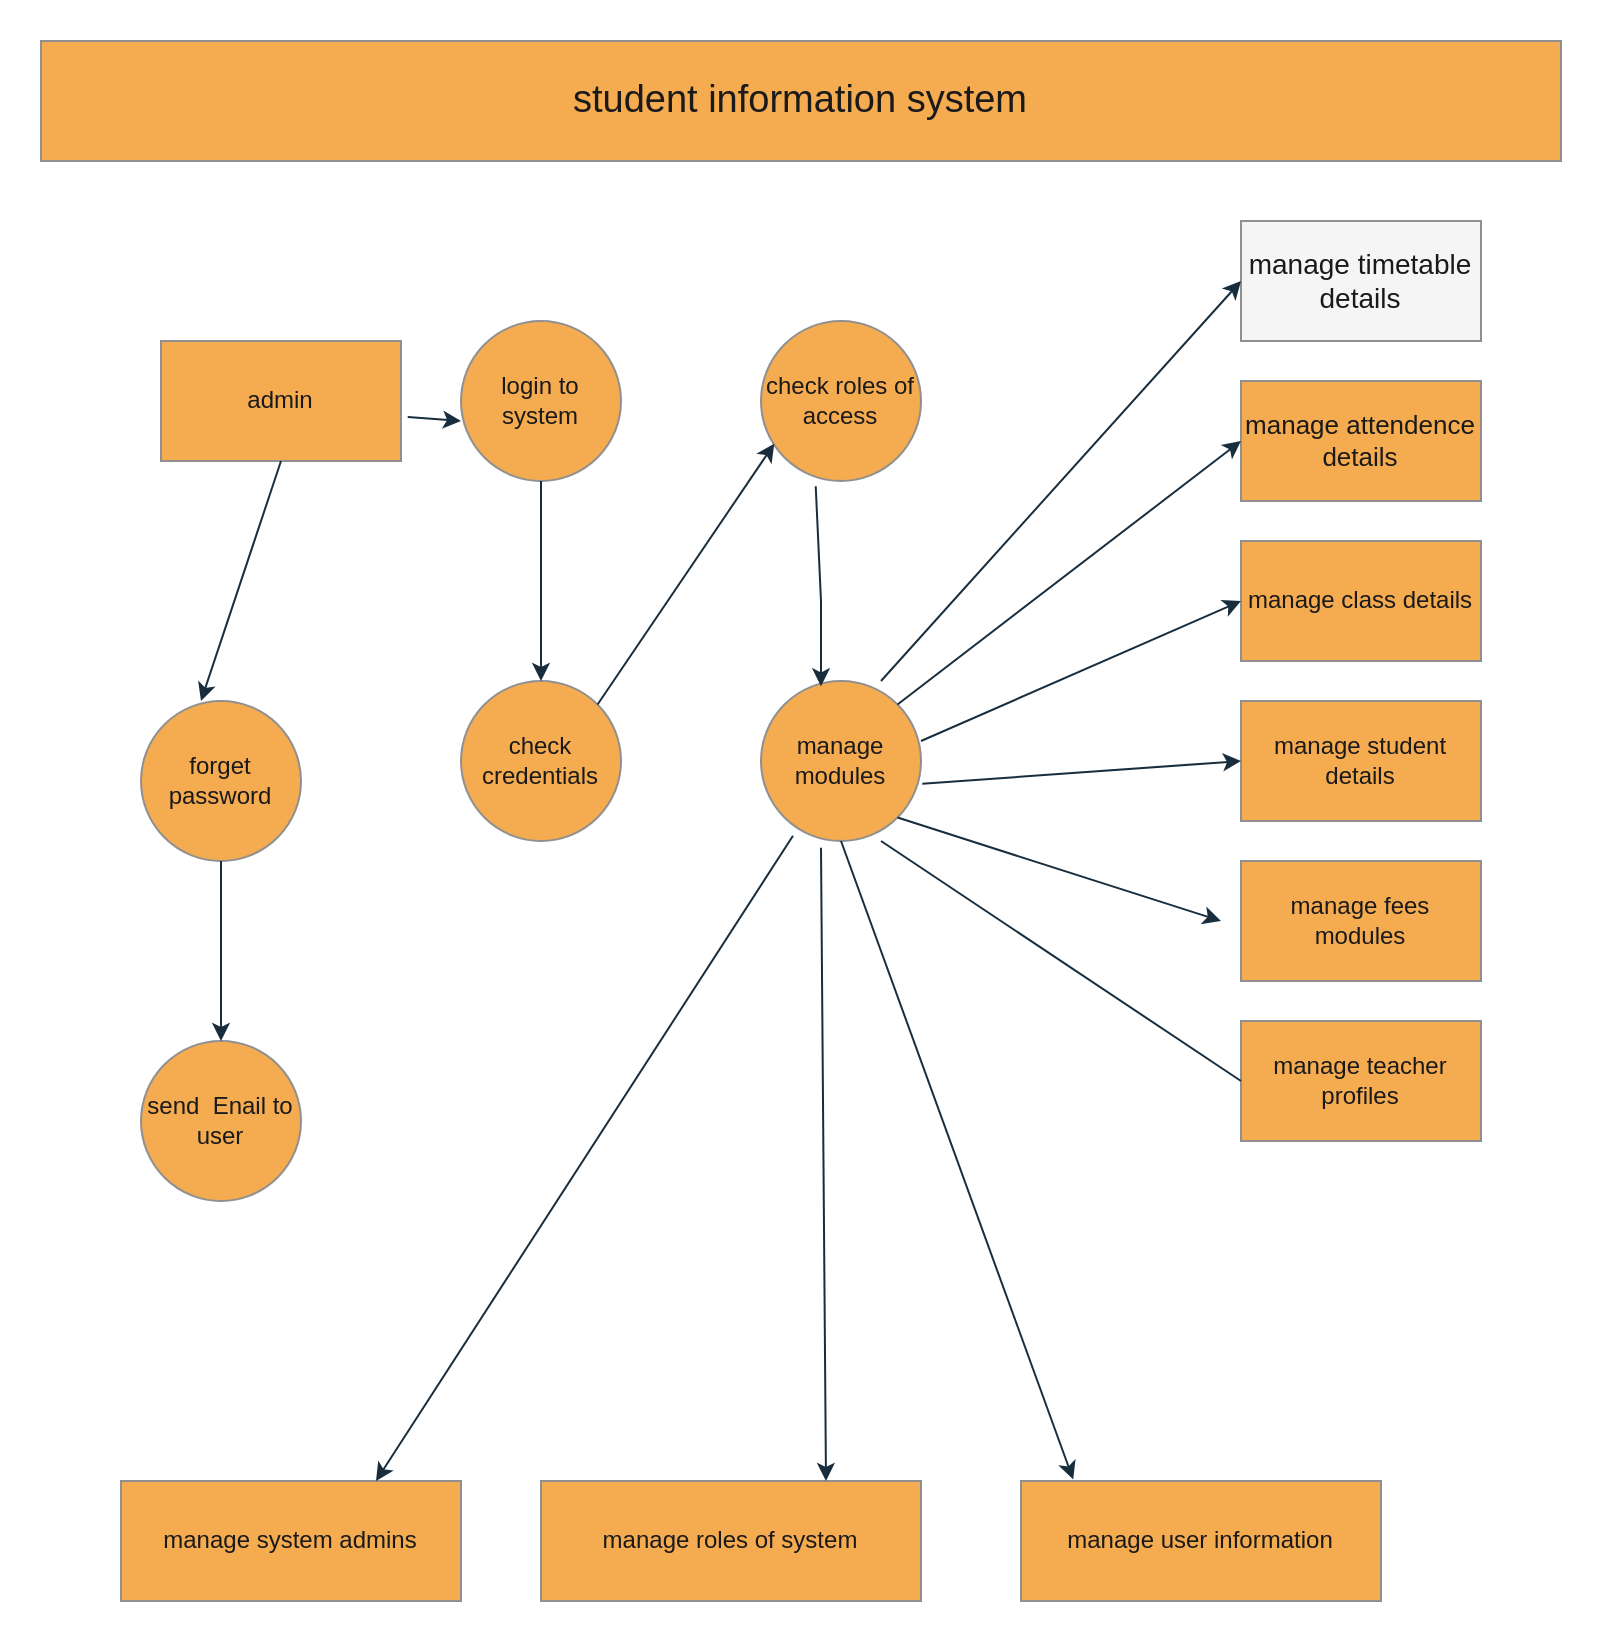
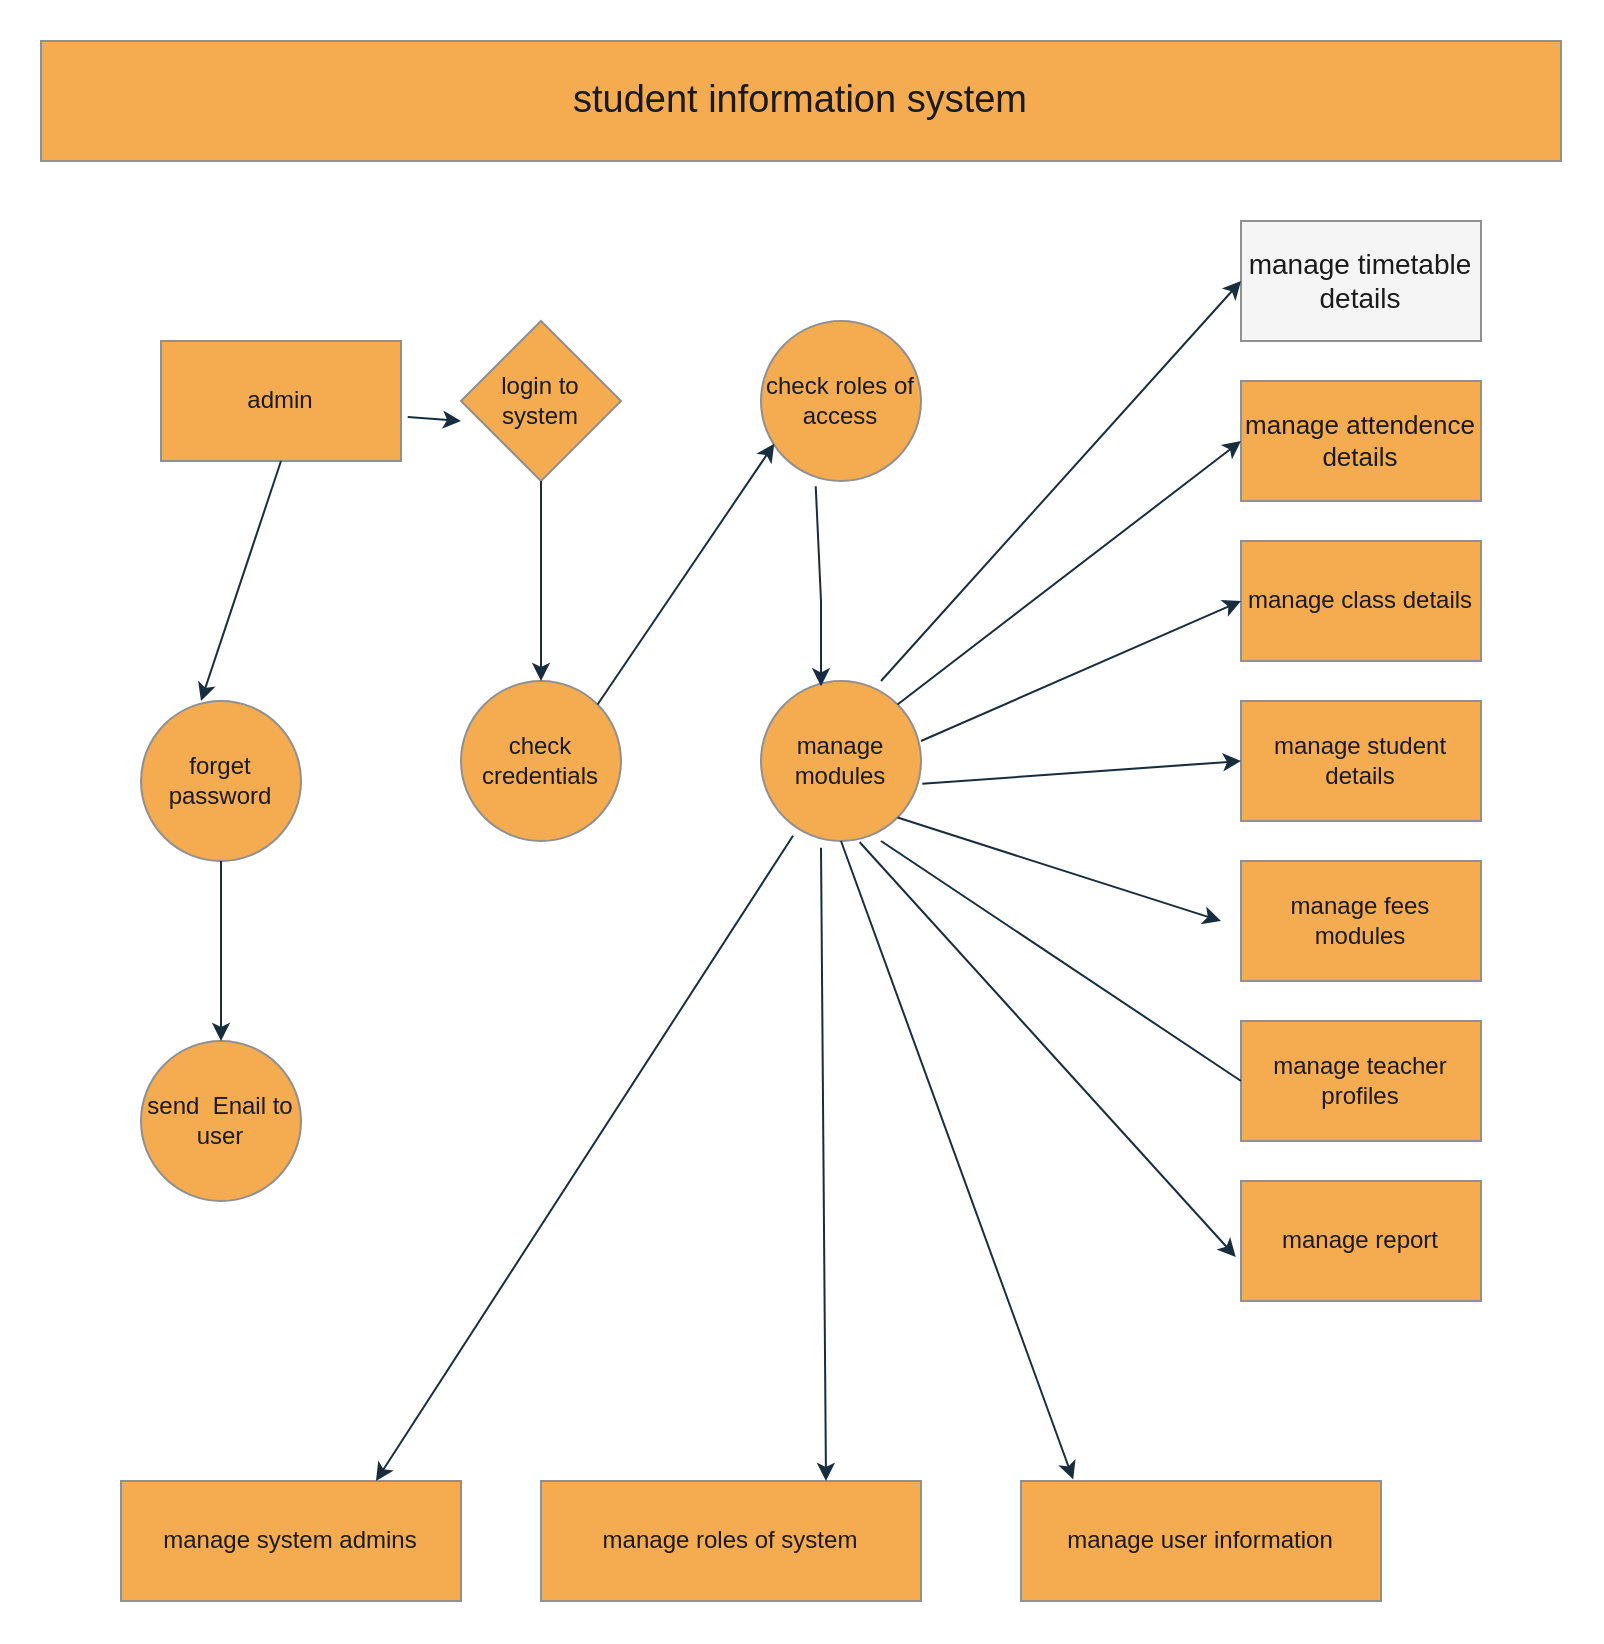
node "login to system": shape ellipse -> diamond
edge "manage modules" -> "manage report": added
node "manage report": added
